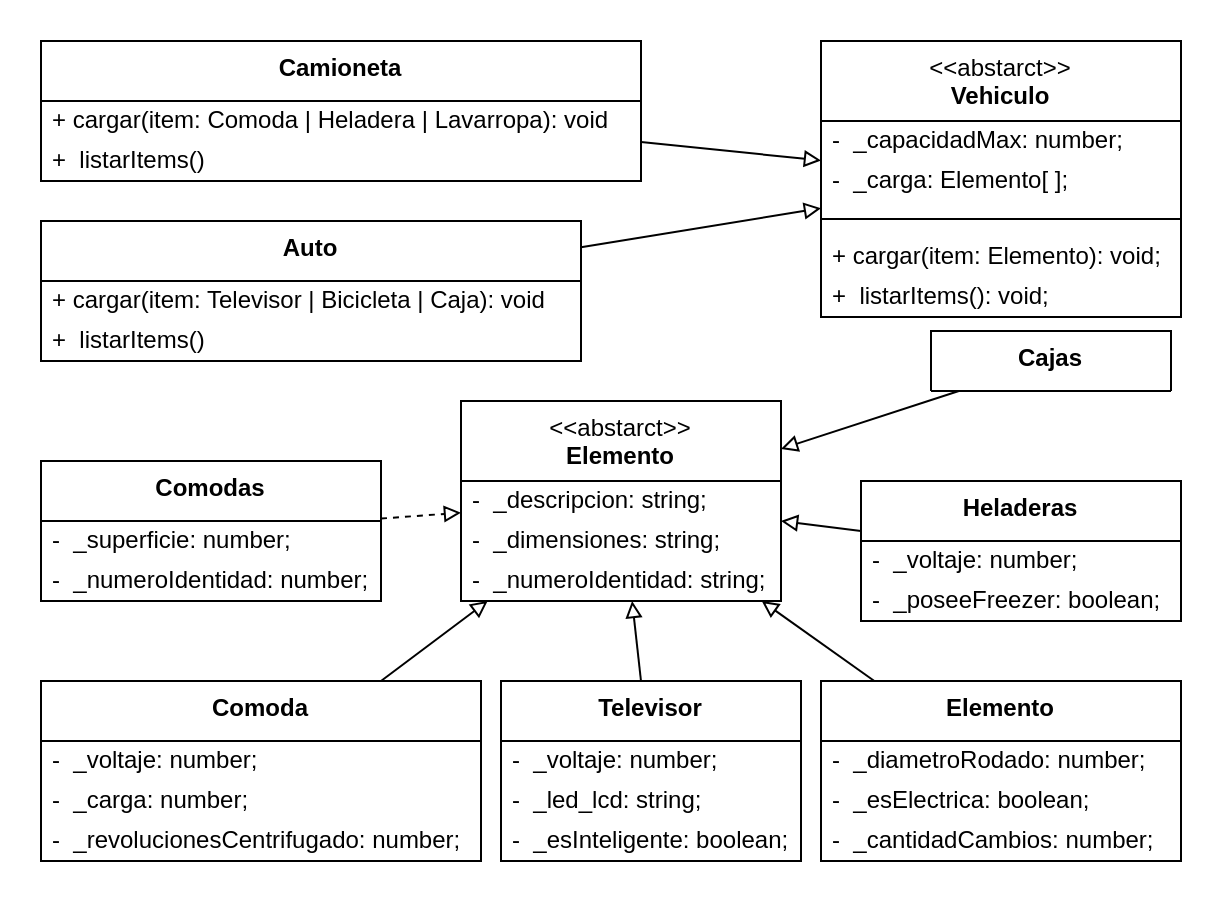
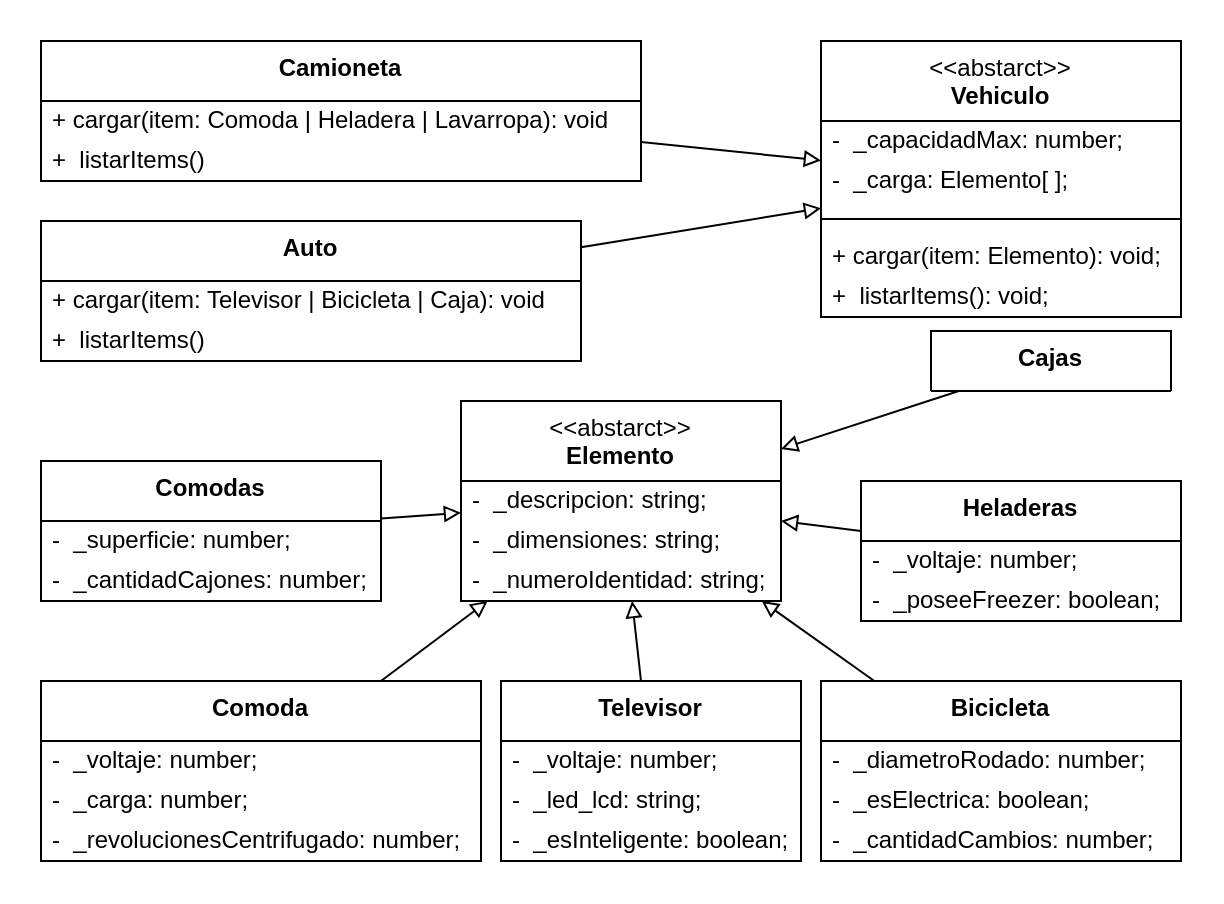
edge "Comodas" -> "<<abstarct>> Elemento": style dashed -> solid
node "- _numeroIdentidad: number;": label "- _numeroIdentidad: number;" -> "- _cantidadCajones: number;"
node "Elemento": label "Elemento" -> "Bicicleta"
